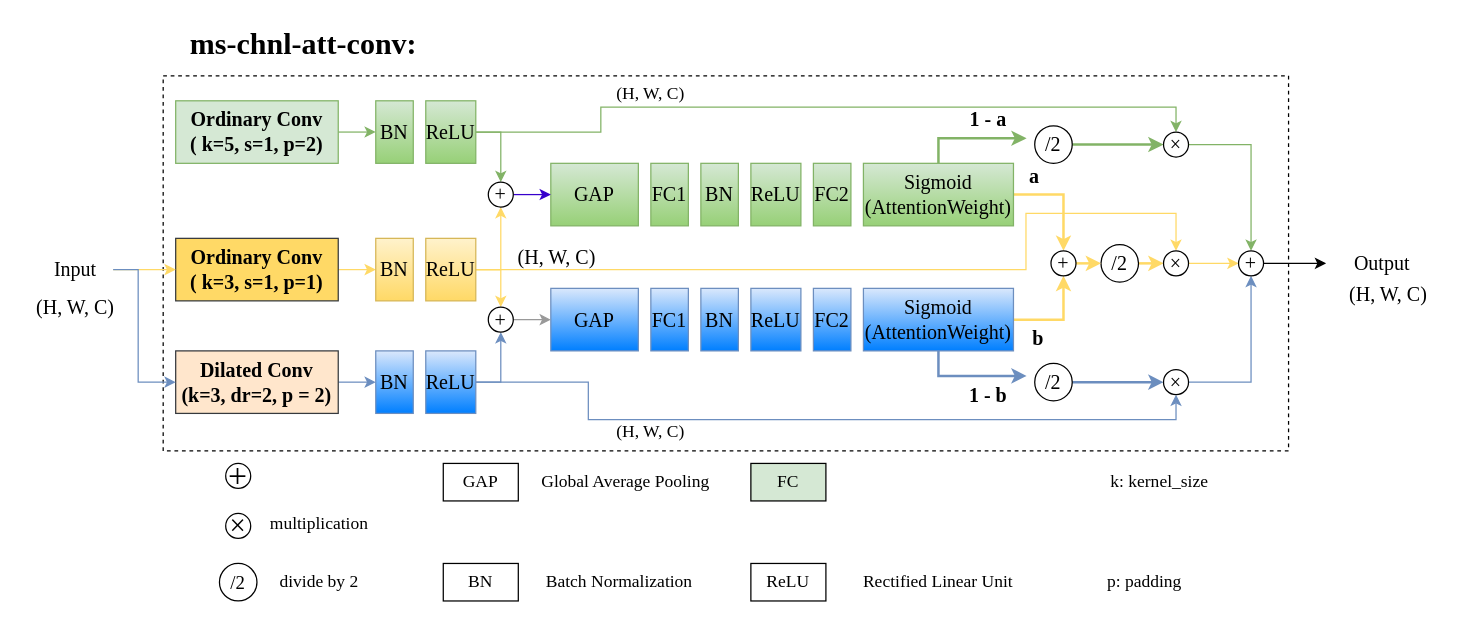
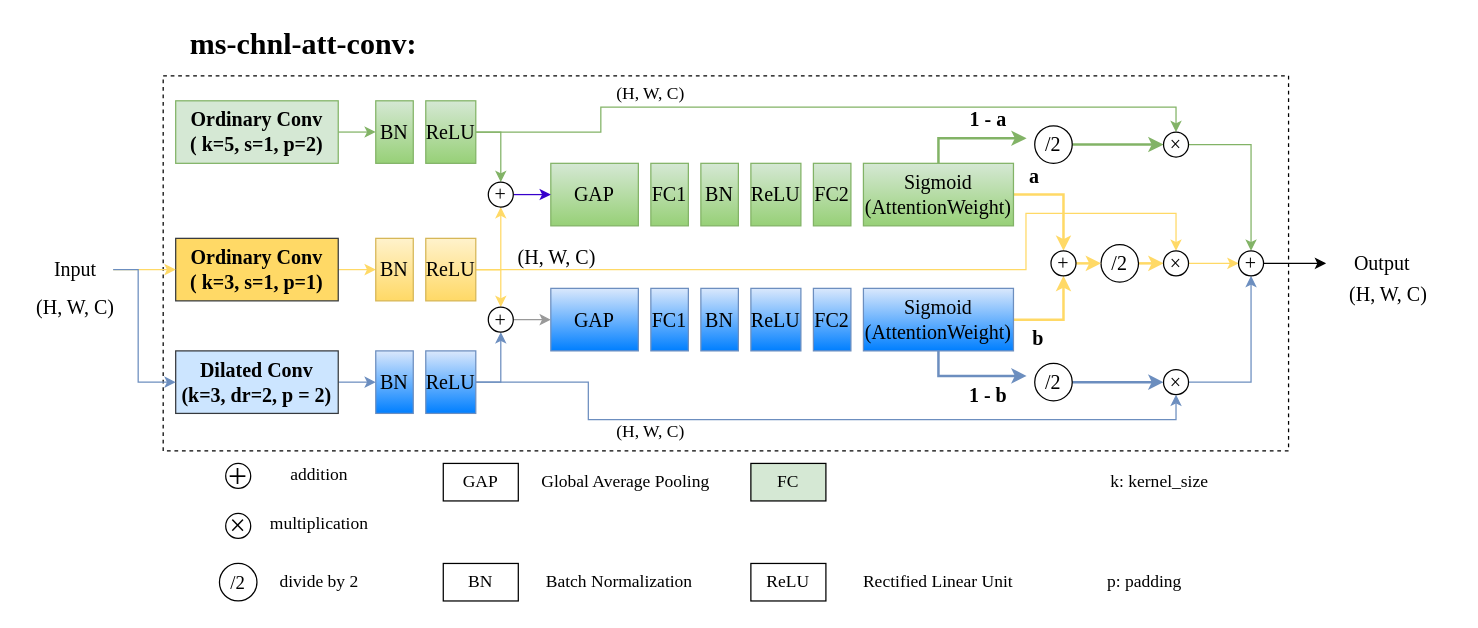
node "Dilated Conv(k=3, dr=2, p = 2)": fillcolor #ffe6cc -> #cce5ff
node "addition": added
